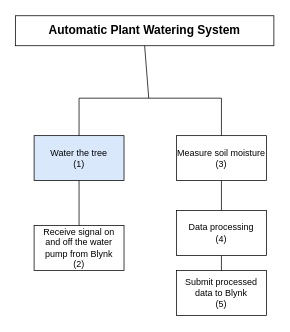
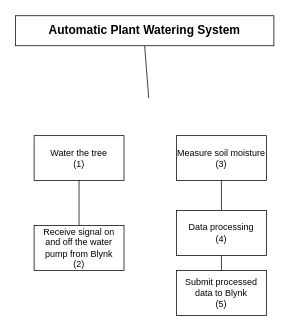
edge "Water the tree (1)" -- "Measure soil moisture (3)": removed
node "Water the tree (1)": fillcolor #dae8fc -> #ffffff
